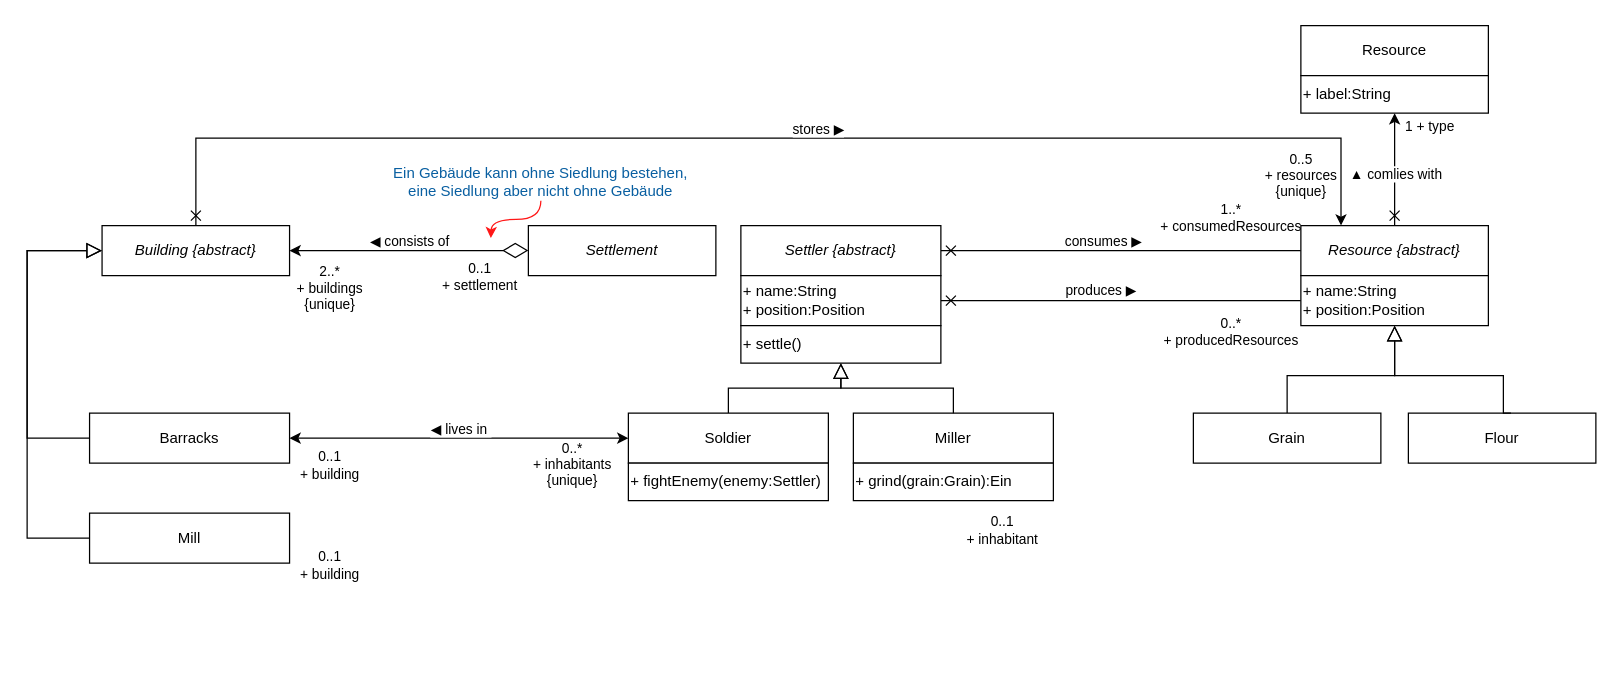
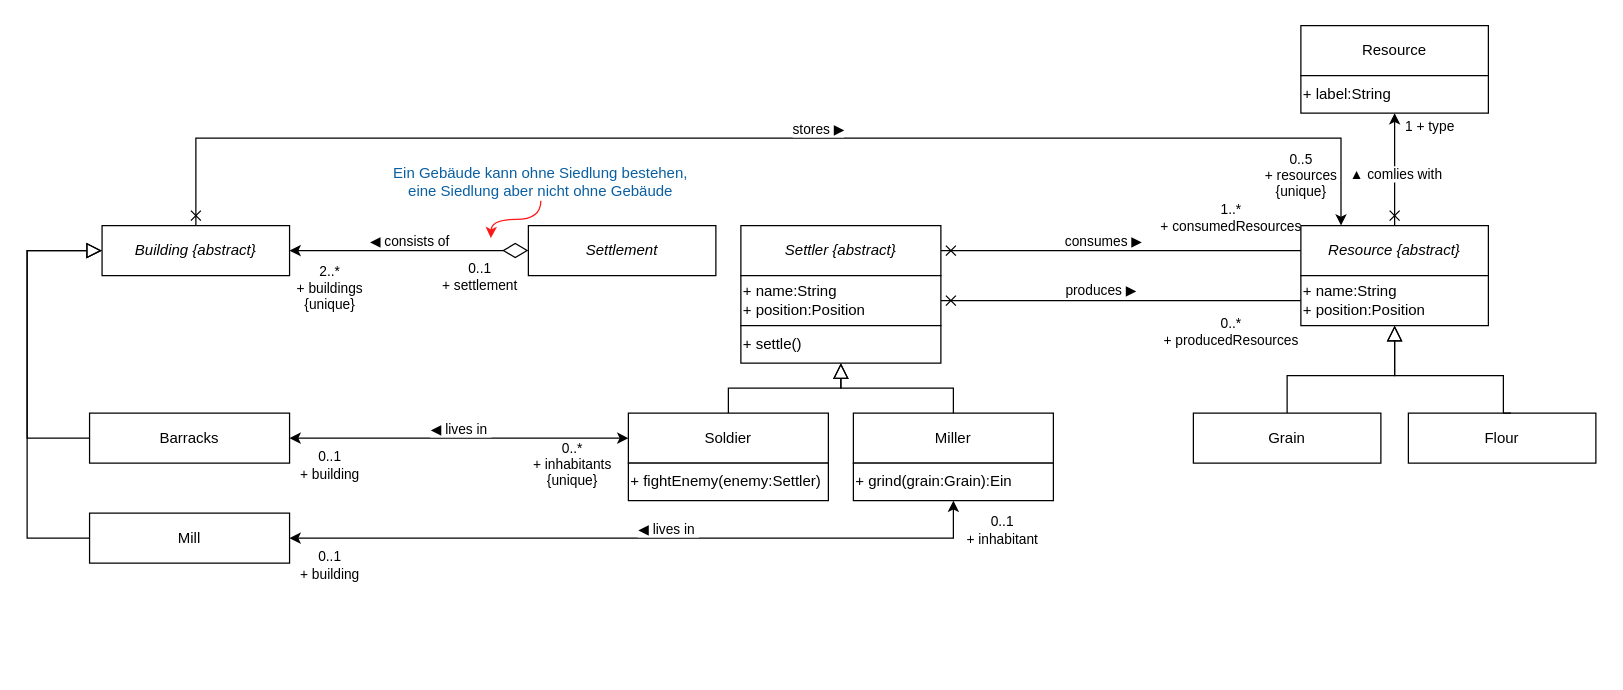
edge "+ grind(grain:Grain):Ein" -- "Mill": added, label "◀ lives in"
